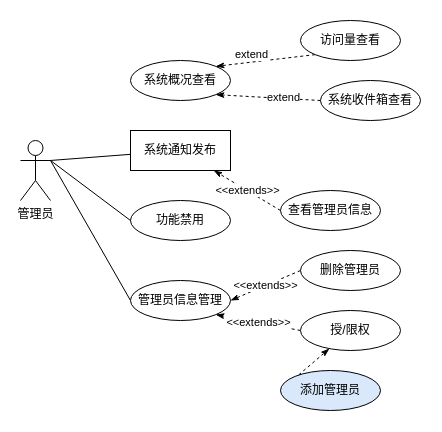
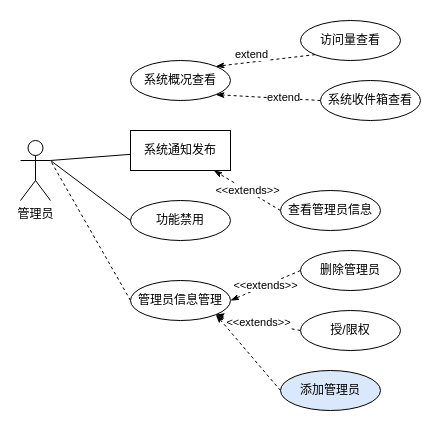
edge "管理员" -- "管理员信息管理": style solid -> dashed
edge "添加管理员" -> "授/限权": now "添加管理员" -> "管理员信息管理"
